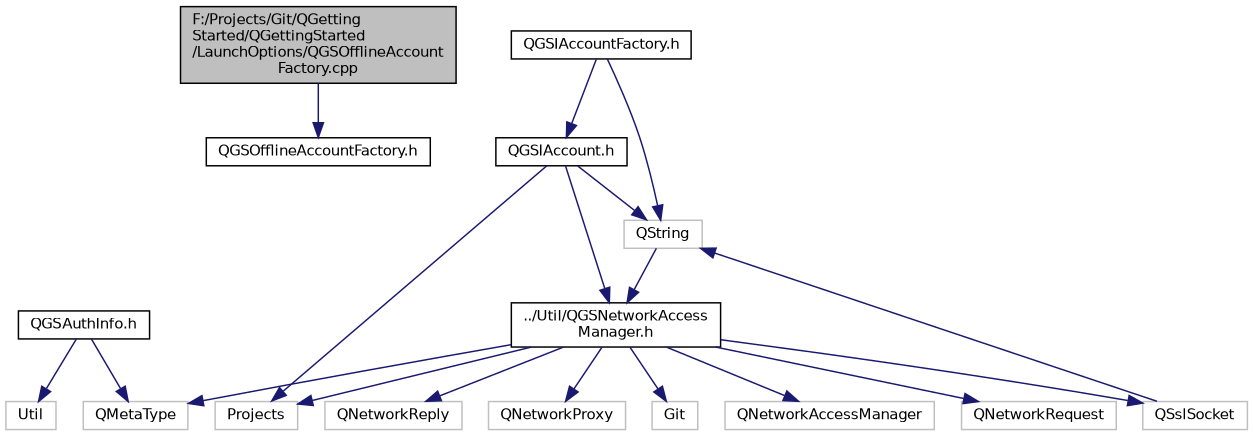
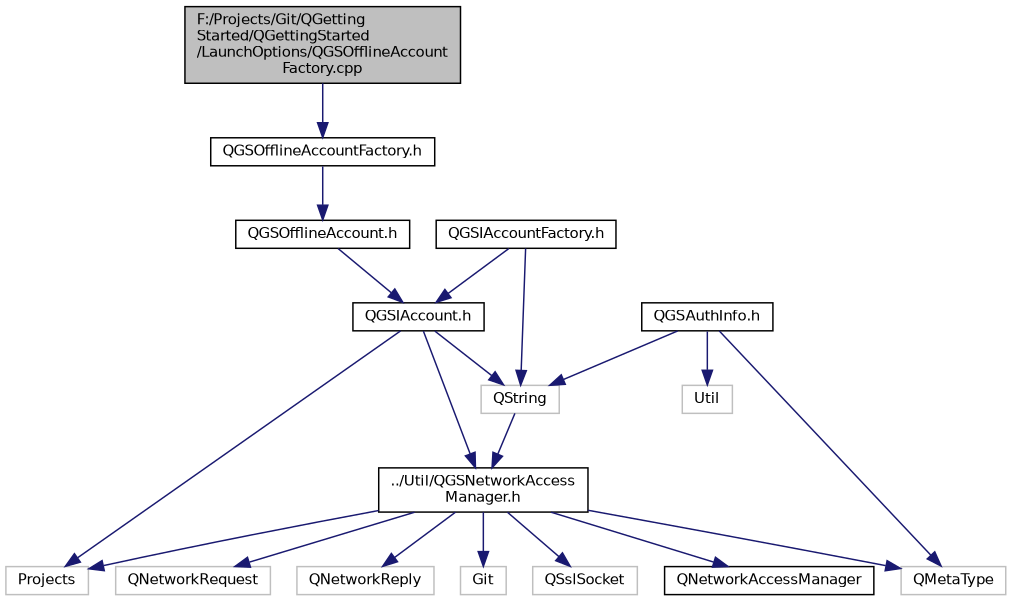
node "QGSOfflineAccount.h": added
edge "QSslSocket" -> "QString": now "QGSAuthInfo.h" -> "QString"
node "QNetworkProxy": removed
node "QNetworkAccessManager": color grey75 -> black
